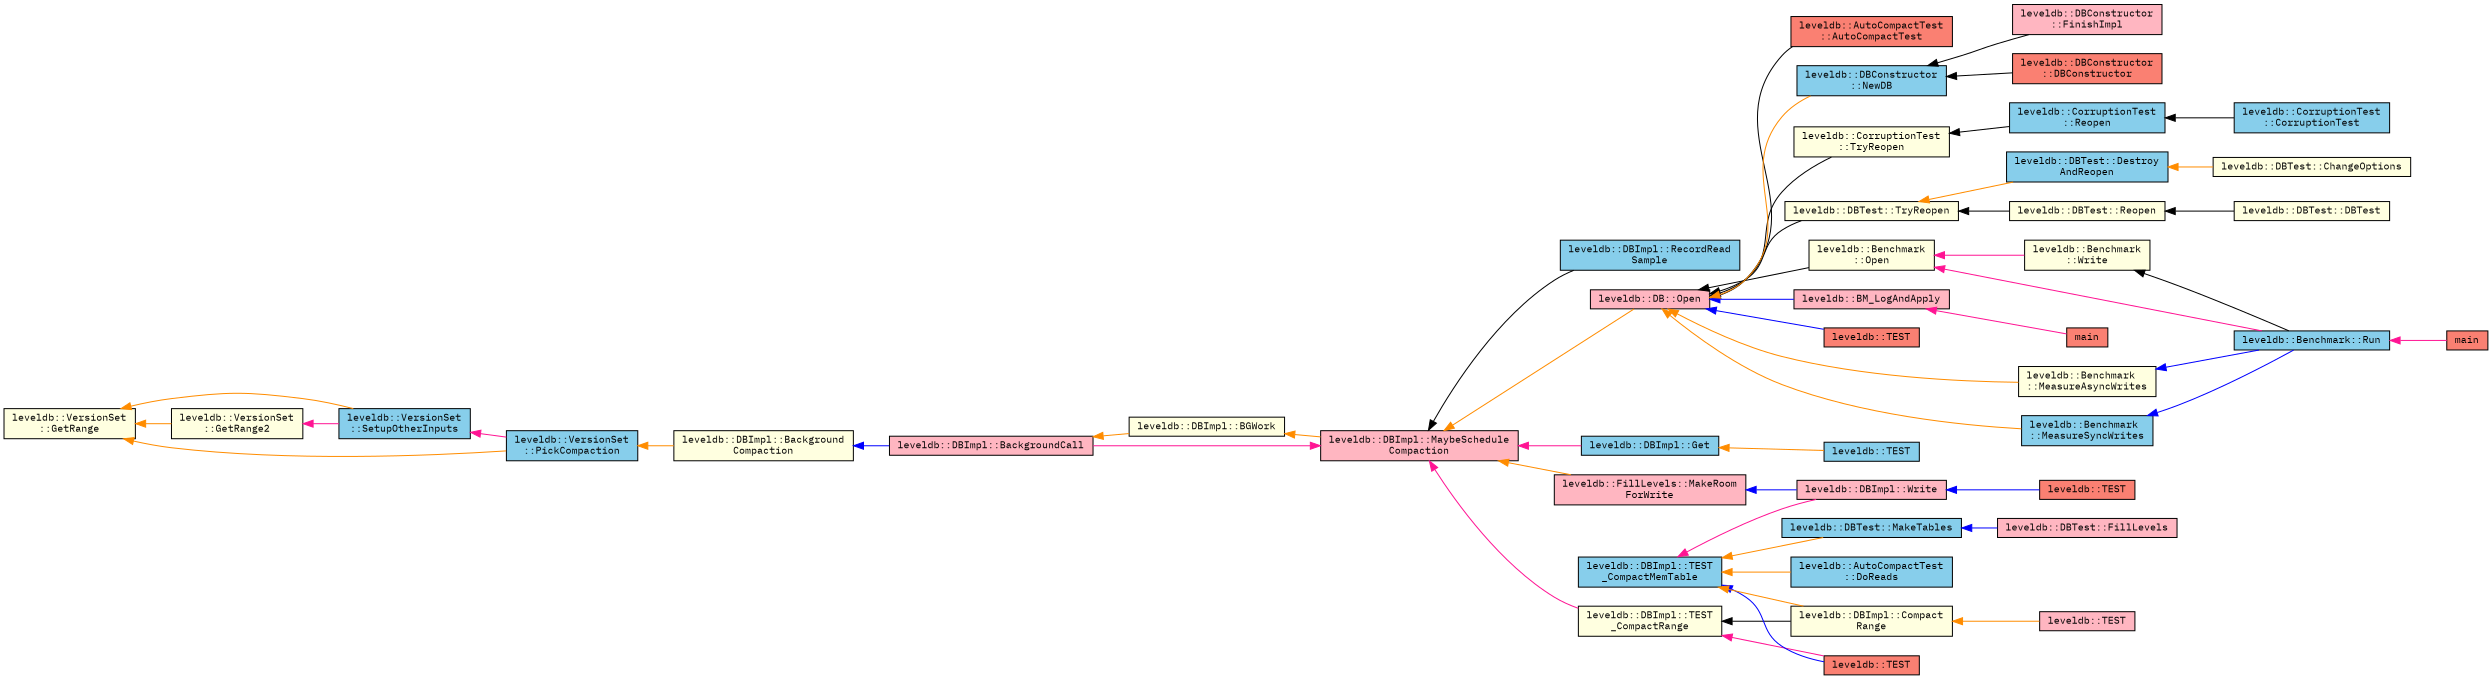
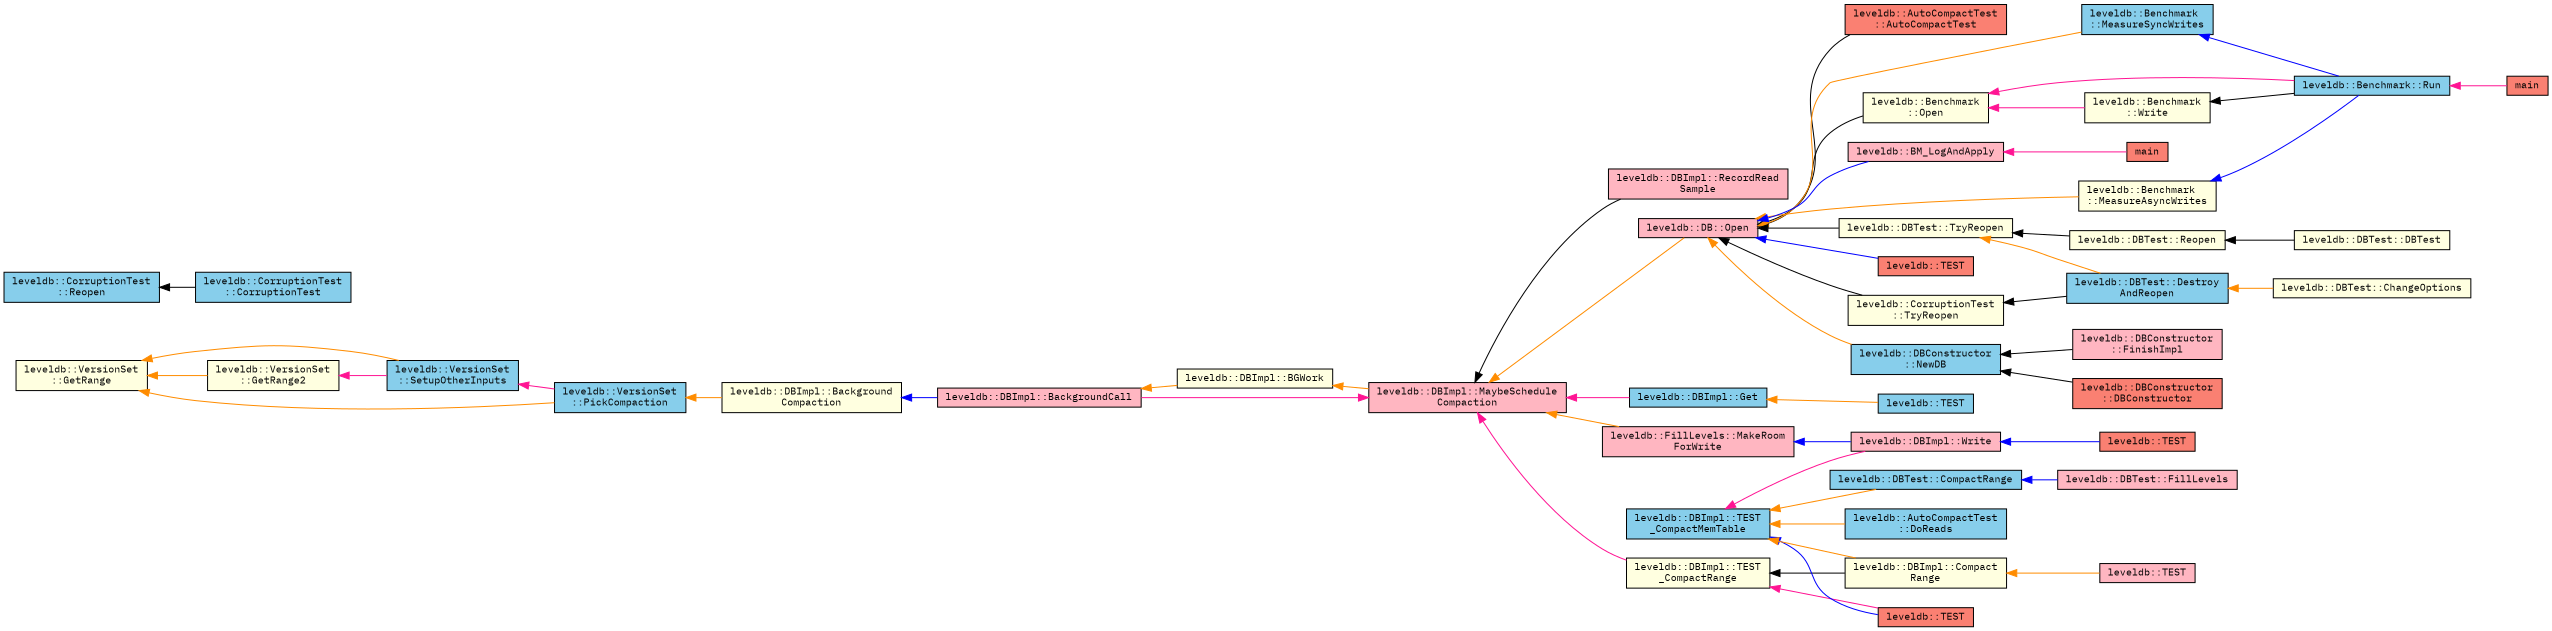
edge "leveldb::CorruptionTest ::Reopen" -> "leveldb::CorruptionTest ::TryReopen": now "leveldb::DBTest::Destroy AndReopen" -> "leveldb::CorruptionTest ::TryReopen"
node "leveldb::DBImpl::RecordRead Sample": fillcolor skyblue -> lightpink
node "leveldb::DBTest::MakeTables": label "leveldb::DBTest::MakeTables" -> "leveldb::DBTest::CompactRange"
